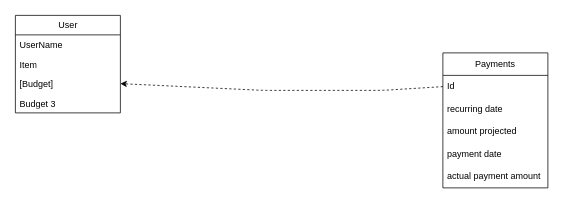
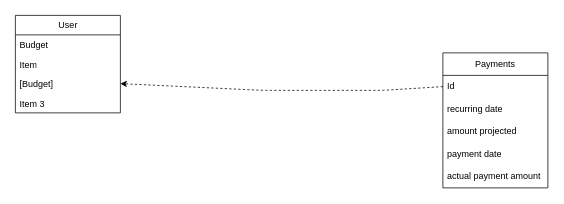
node "UserName": label "UserName" -> "Budget"
node "Budget 3": label "Budget 3" -> "Item 3"
